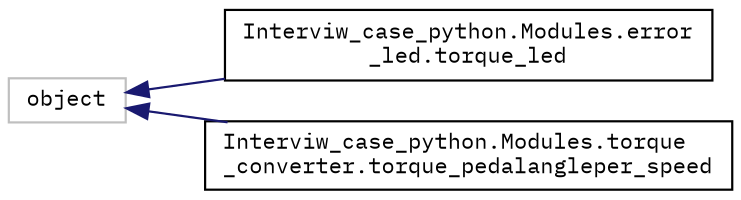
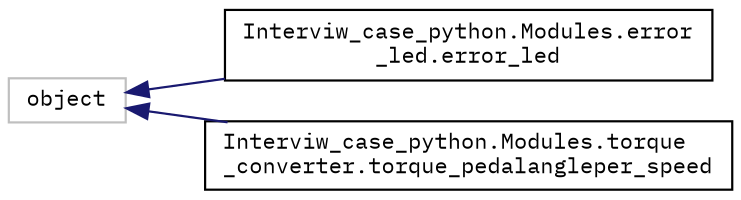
node "Interviw_case_python.Modules.error _led.torque_led": label "Interviw_case_python.Modules.error _led.torque_led" -> "Interviw_case_python.Modules.error _led.error_led"
